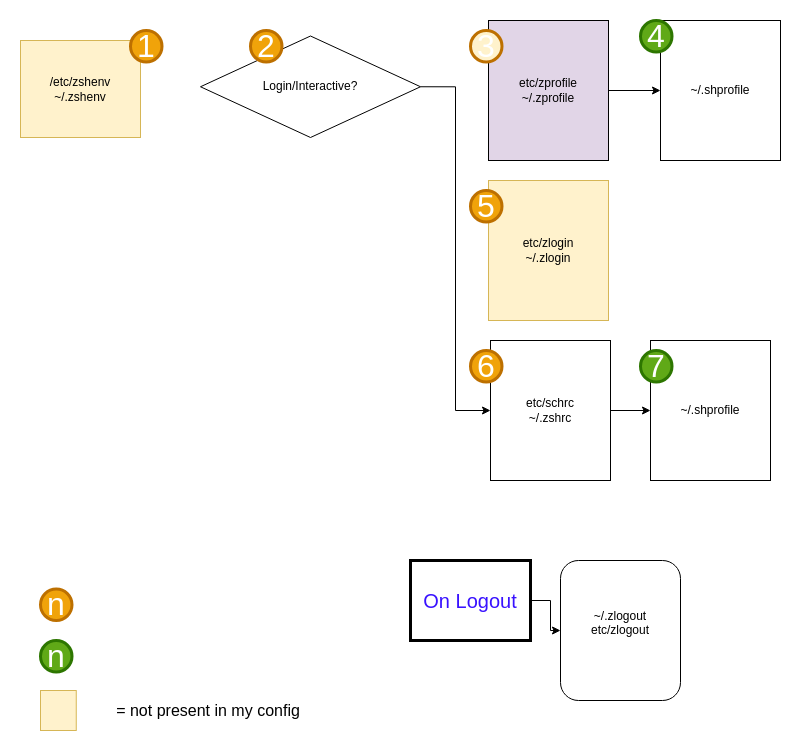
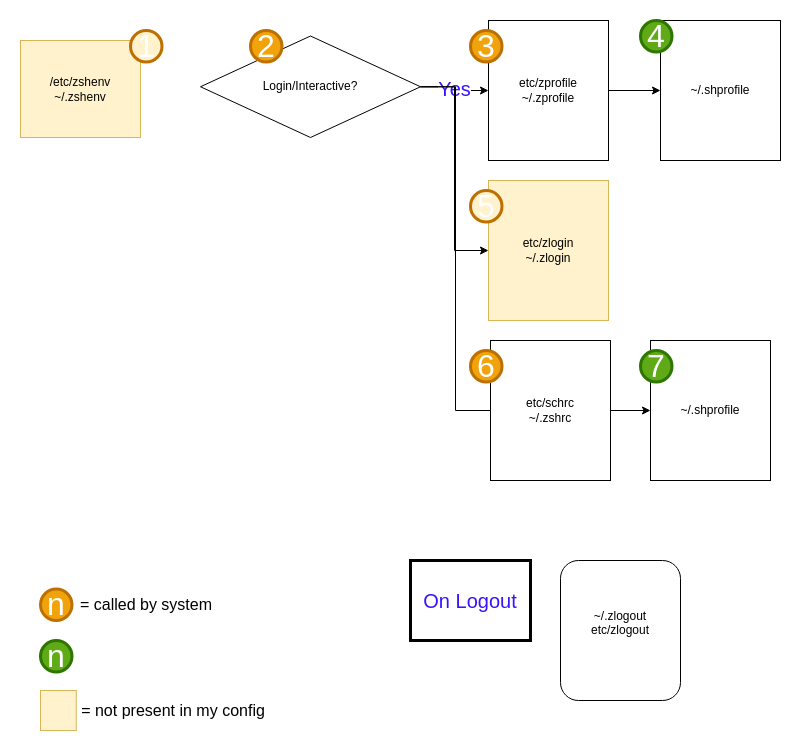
node "1": fillcolor #f0a30a -> #fff2cc
node "3": fillcolor #fff2cc -> #f0a30a
edge "Login/Interactive?" -> "etc/zprofile ~/.zprofile": added, label "Yes"
node "etc/zprofile ~/.zprofile": fillcolor #e1d5e7 -> #ffffff
node "5": fillcolor #f0a30a -> #fff2cc
edge "Login/Interactive?" -> "etc/zlogin ~/.zlogin": added
edge "Login/Interactive?" -> "etc/schrc ~/.zshrc": arrowhead classic -> none
node "= called by system": added
edge "On Logout" -> "~/.zlogout etc/zlogout": removed
node "= not present in my config": moved (208, 711) -> (173, 711)
